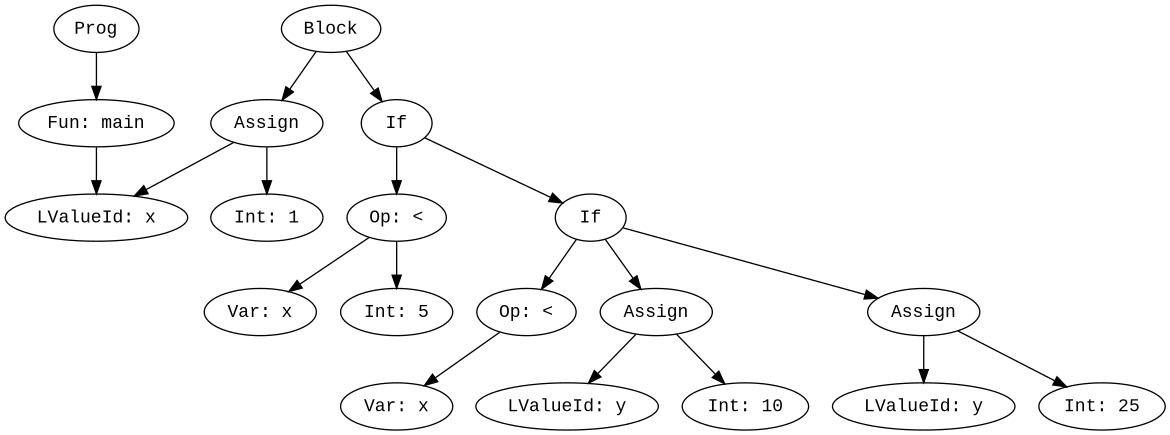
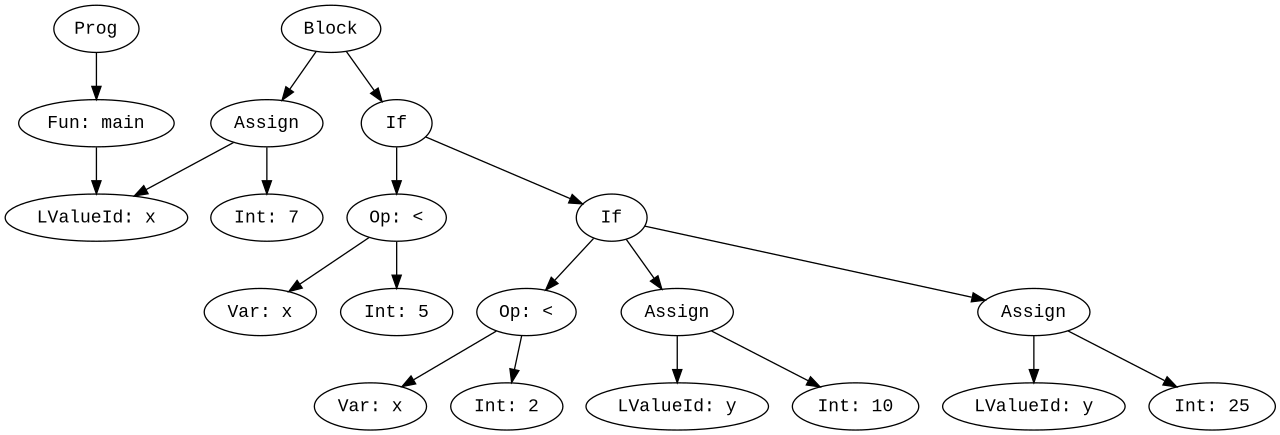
node "Int: 1": label "Int: 1" -> "Int: 7"
node "Int: 2": added
